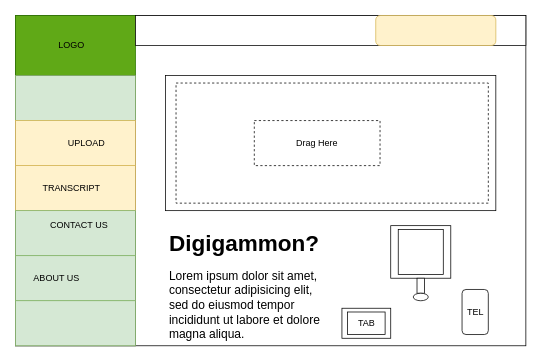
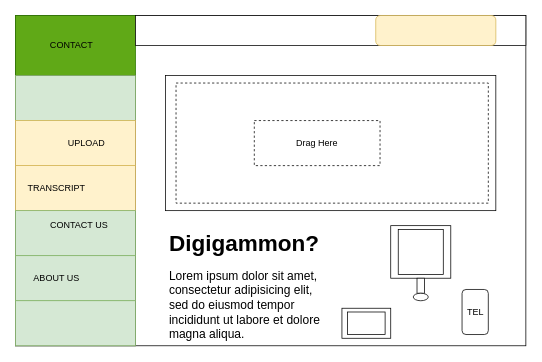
node "LOGO": label "LOGO" -> "CONTACT"
node "TRANSCRIPT": moved (72, 188) -> (57, 188)
node "TAB": removed
